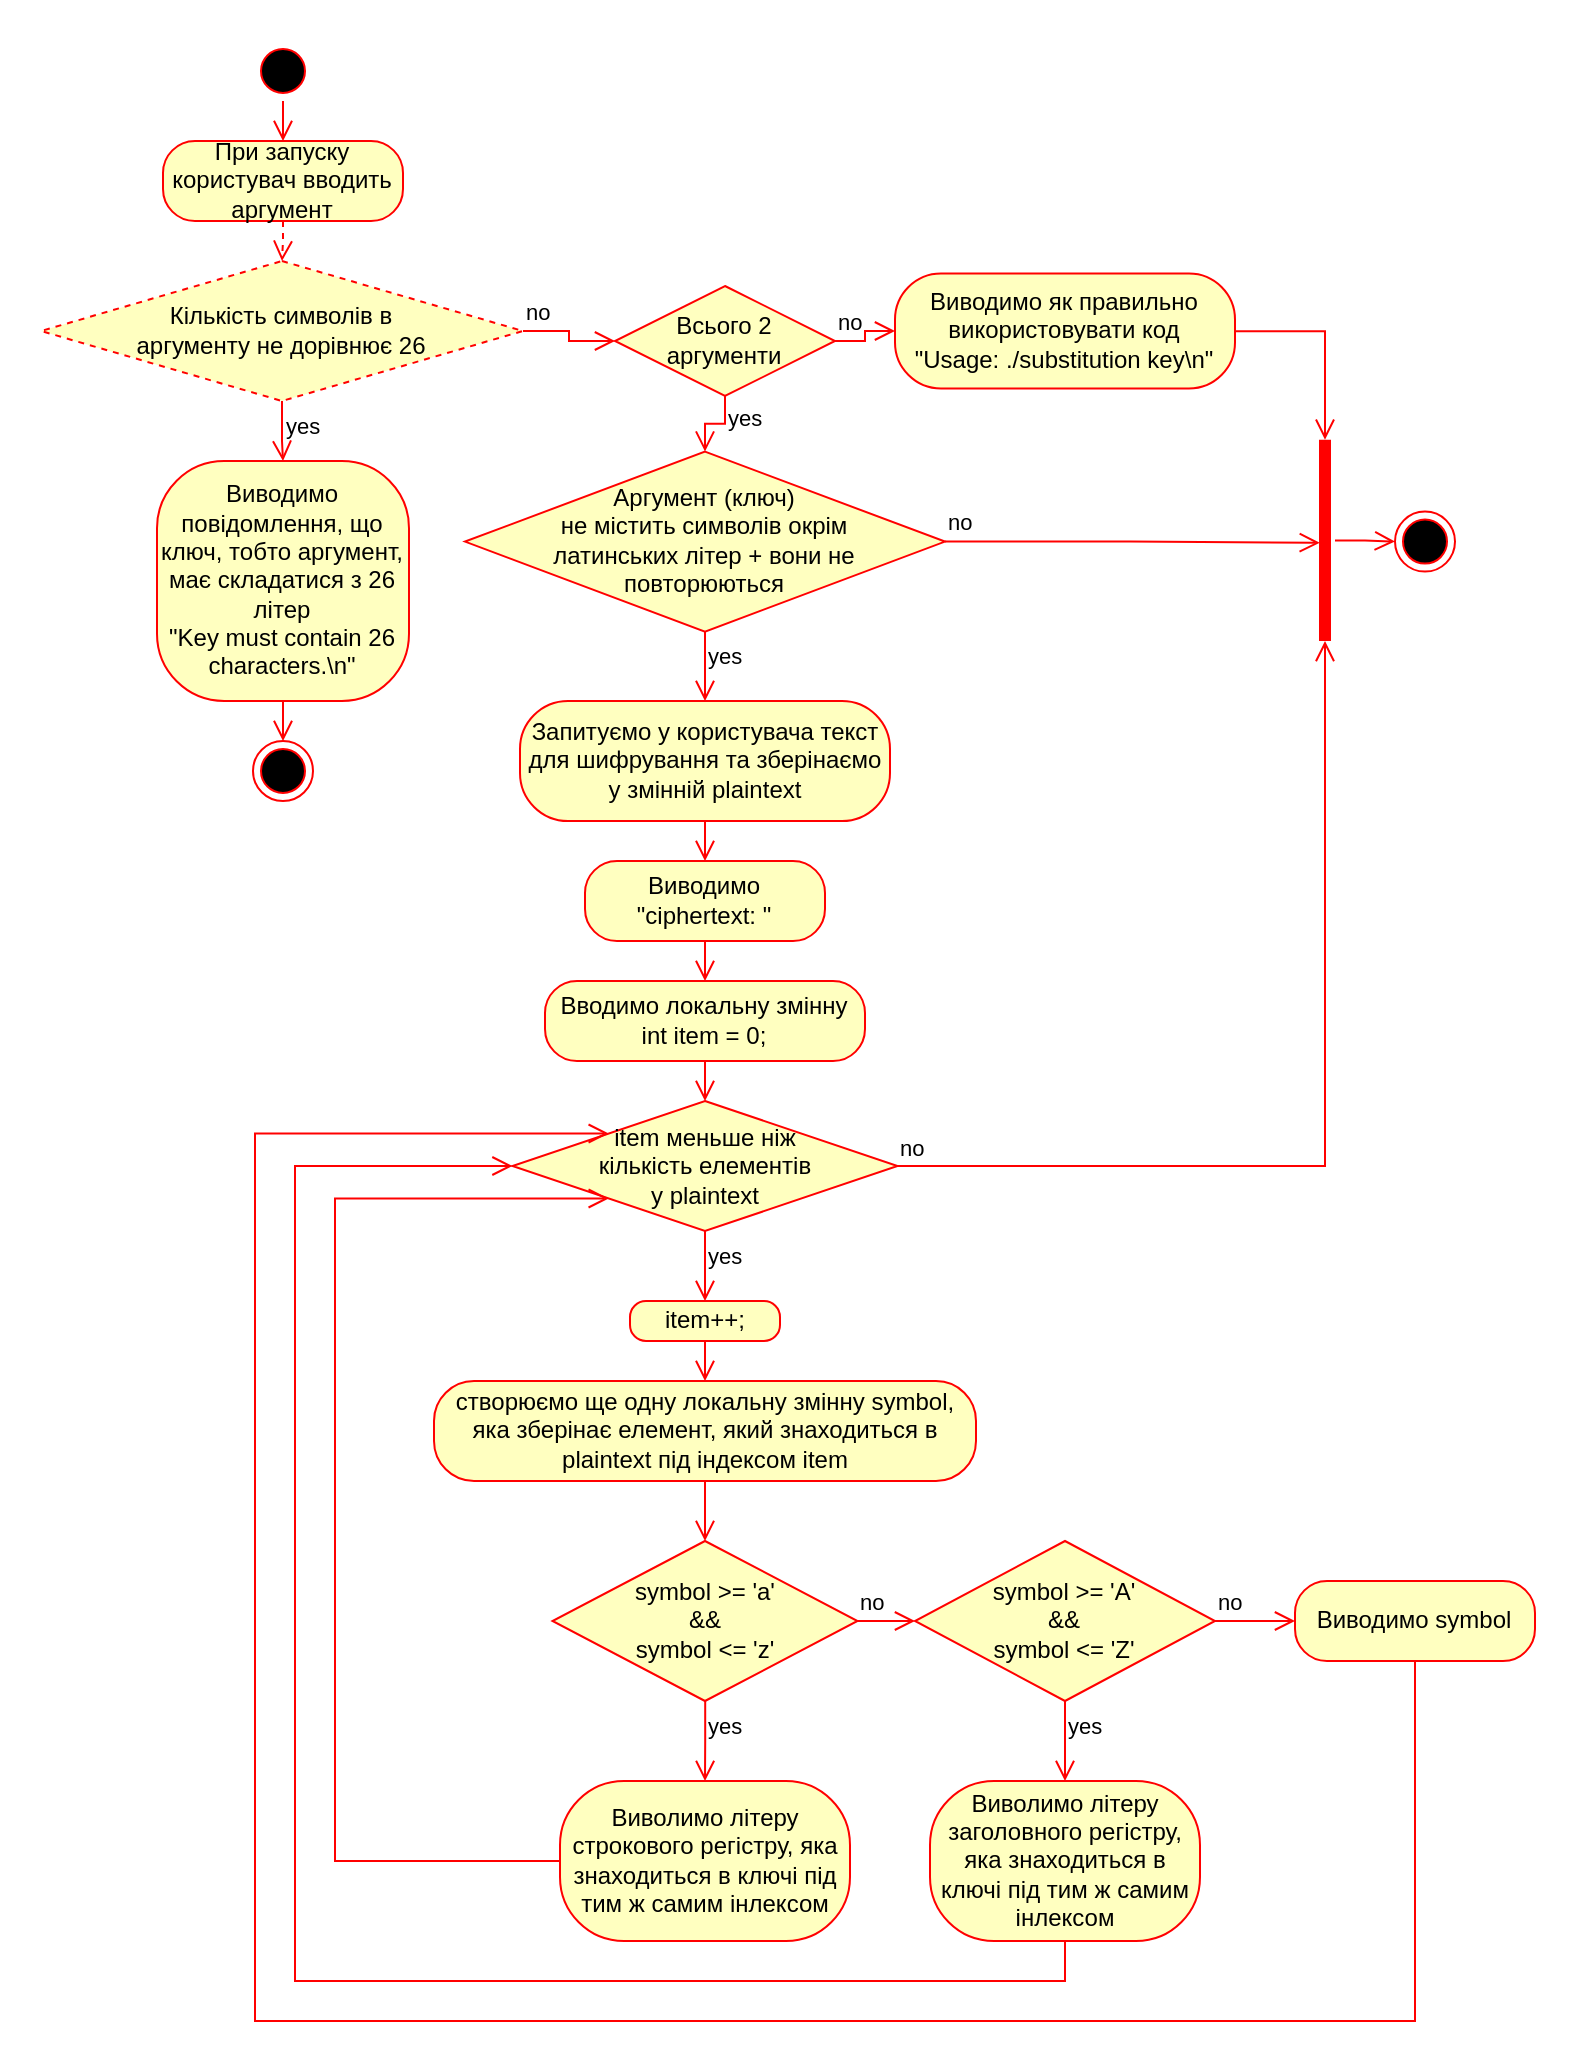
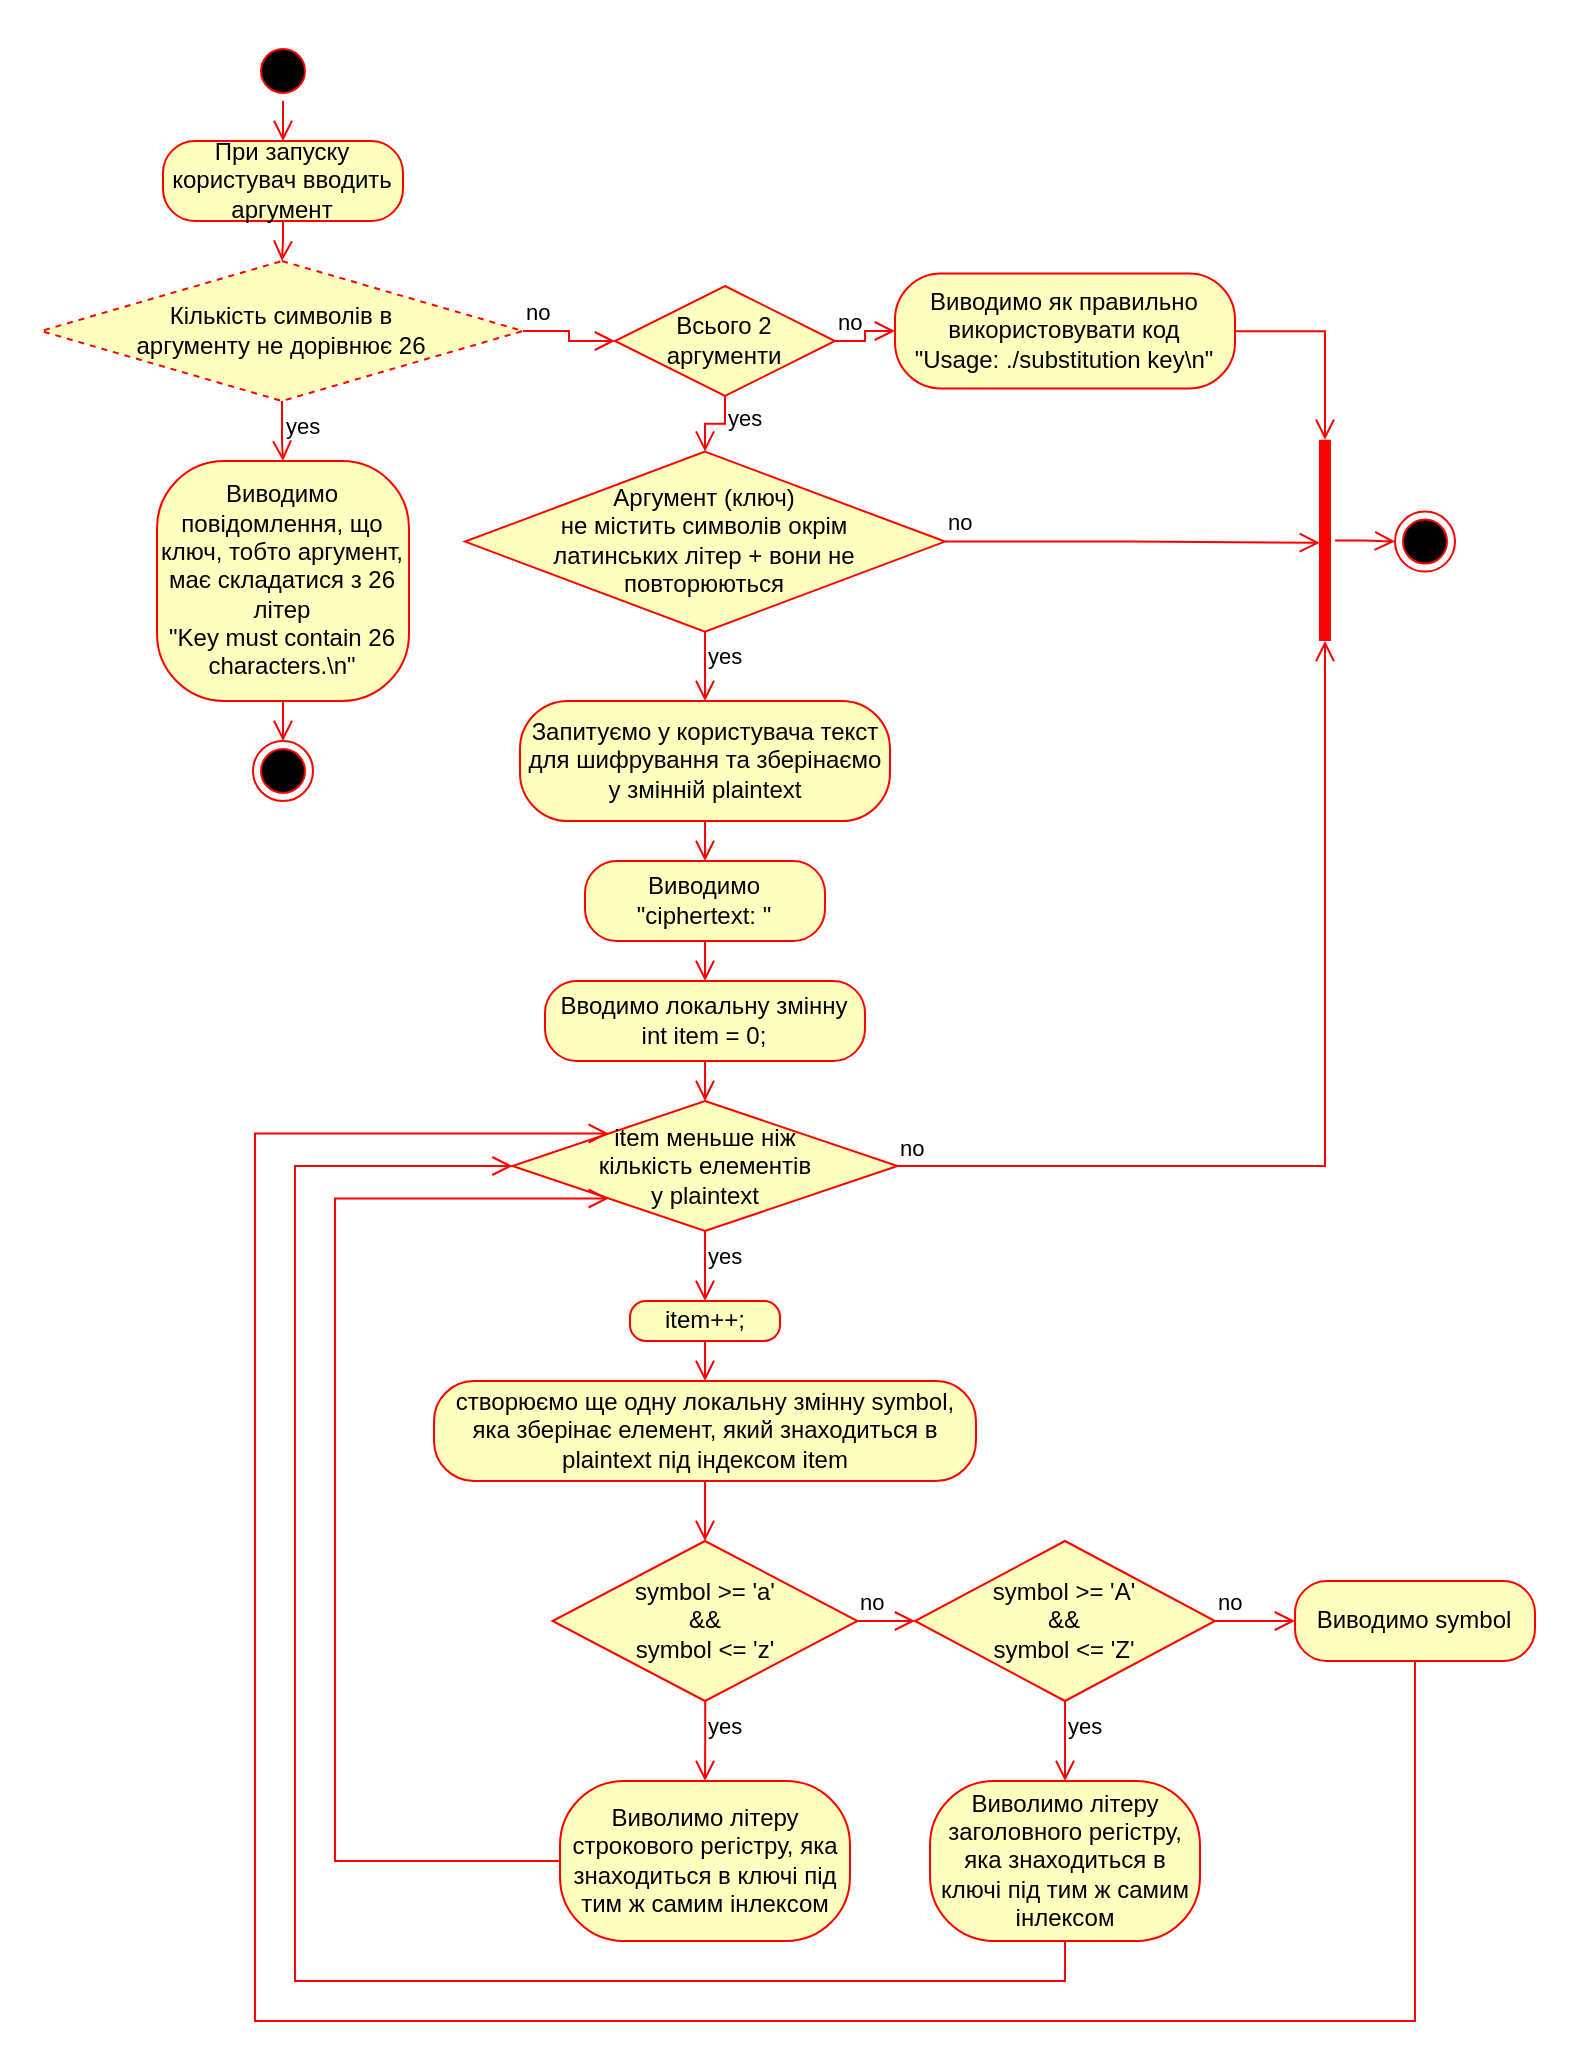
edge "При запуску користувач вводить аргумент" -> "Кількість символів в аргументу не дорівнює 26": style dashed -> solid
